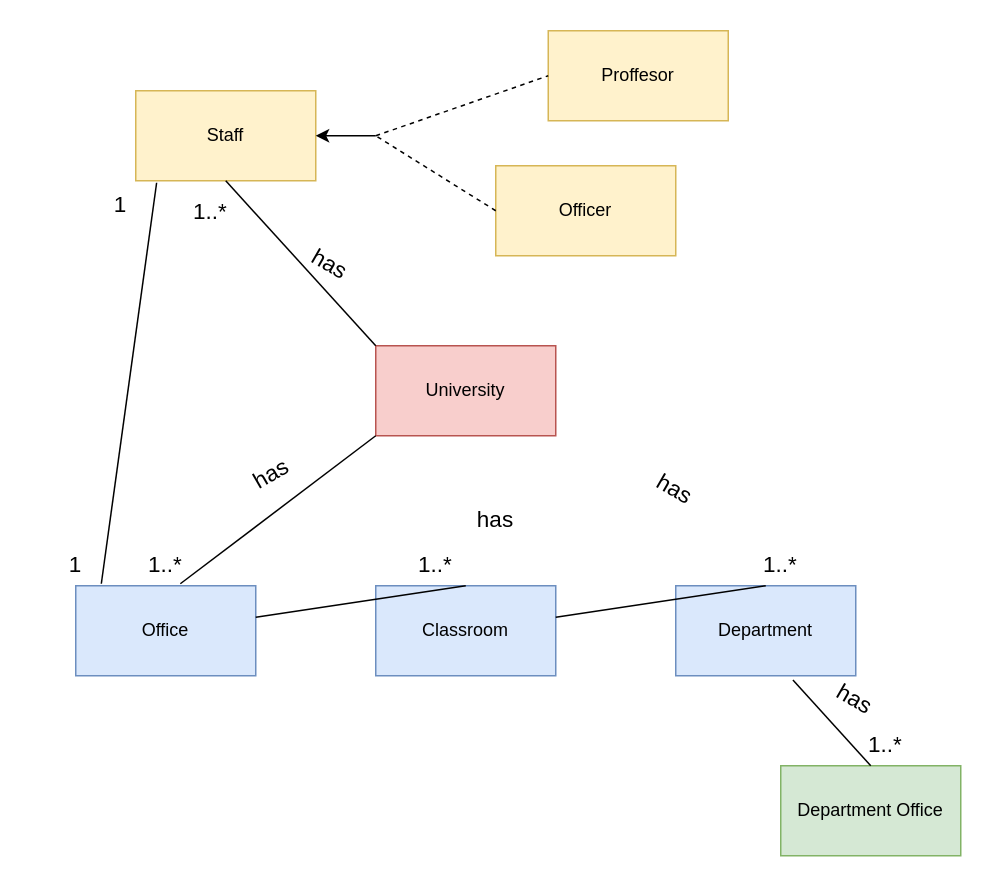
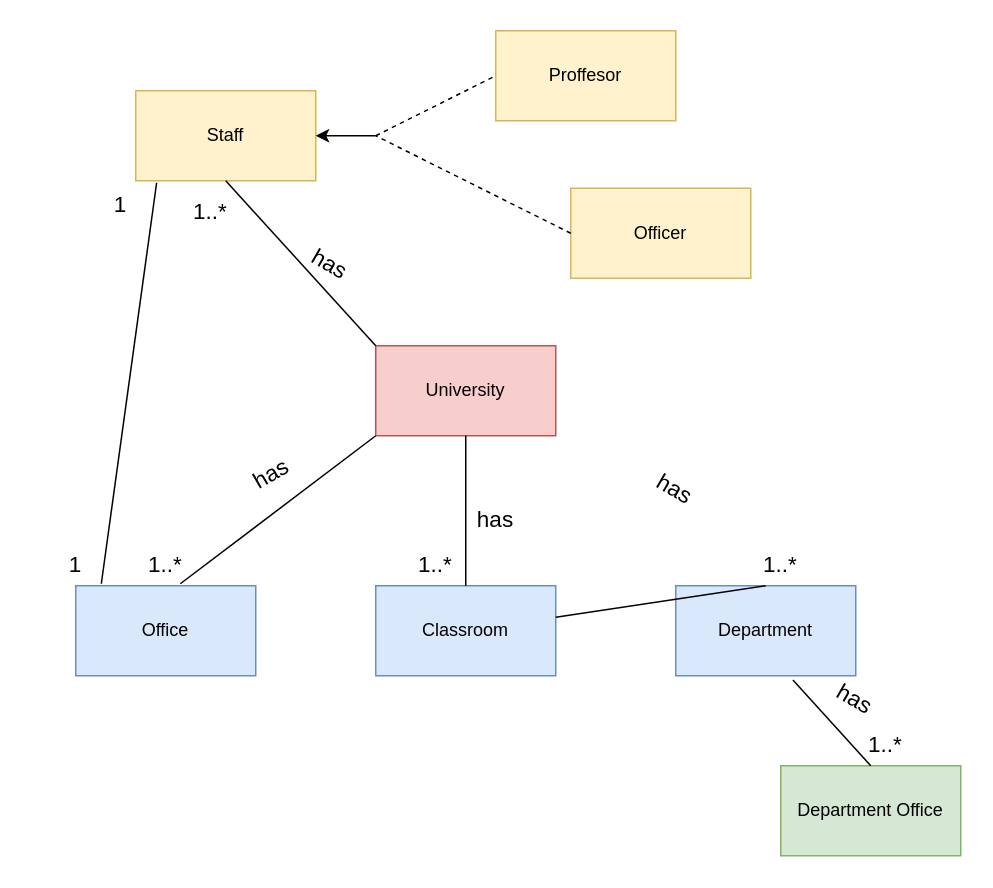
node "Proffesor": moved (638, 76) -> (586, 76)
node "Officer": moved (586, 211) -> (661, 233)
edge "Office" -- "Classroom": now "University" -- "Classroom"
